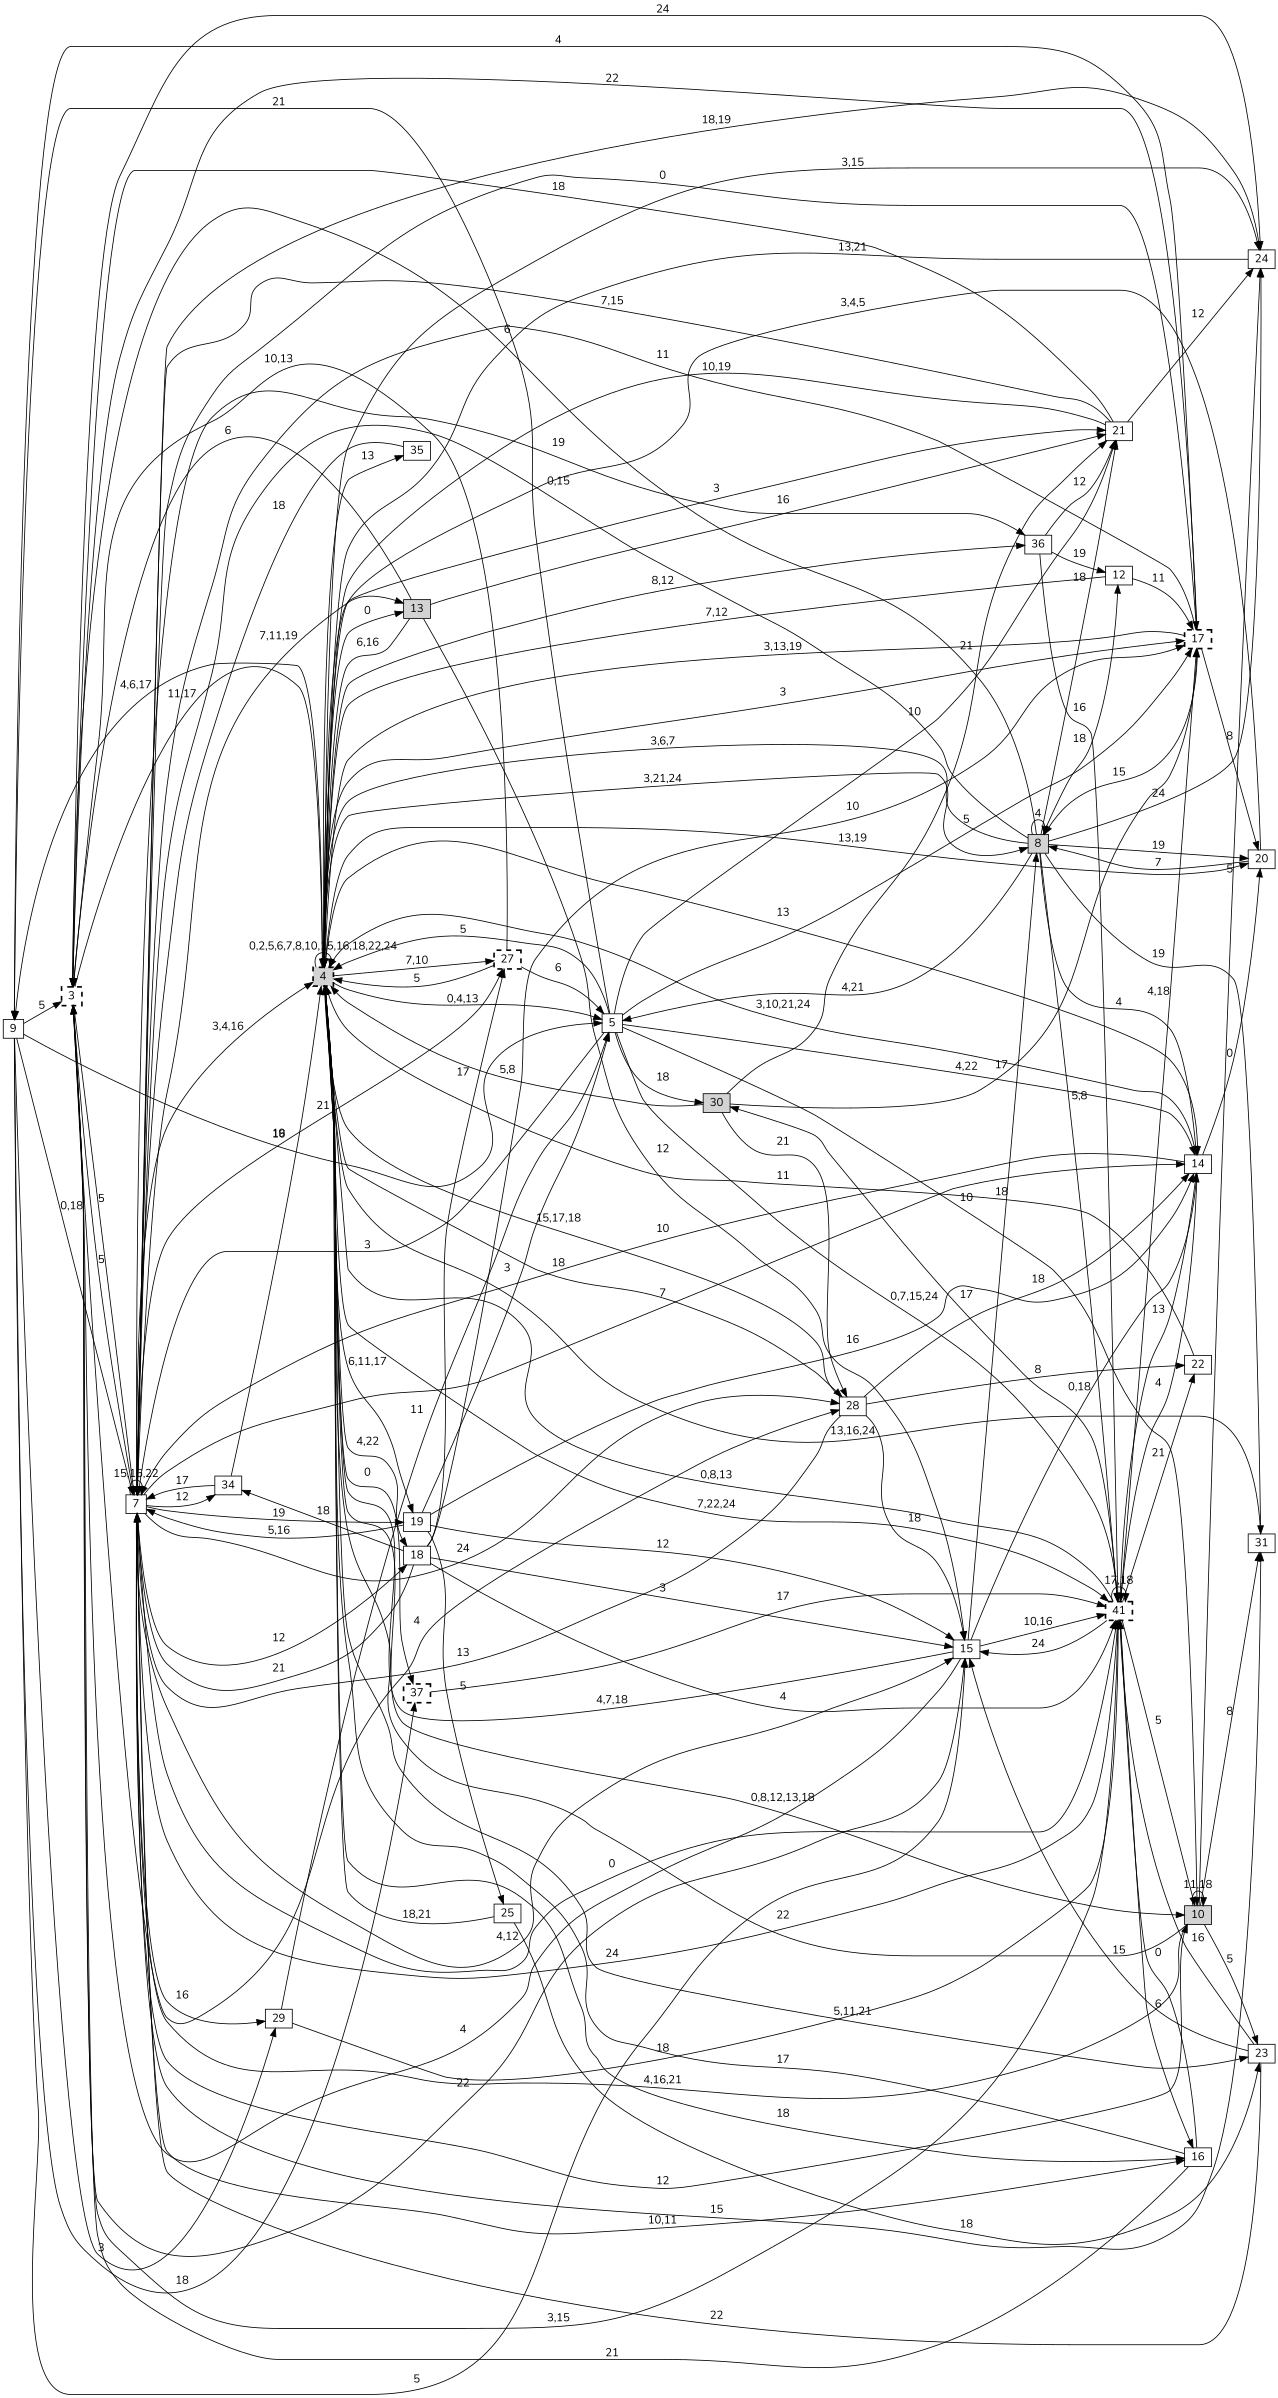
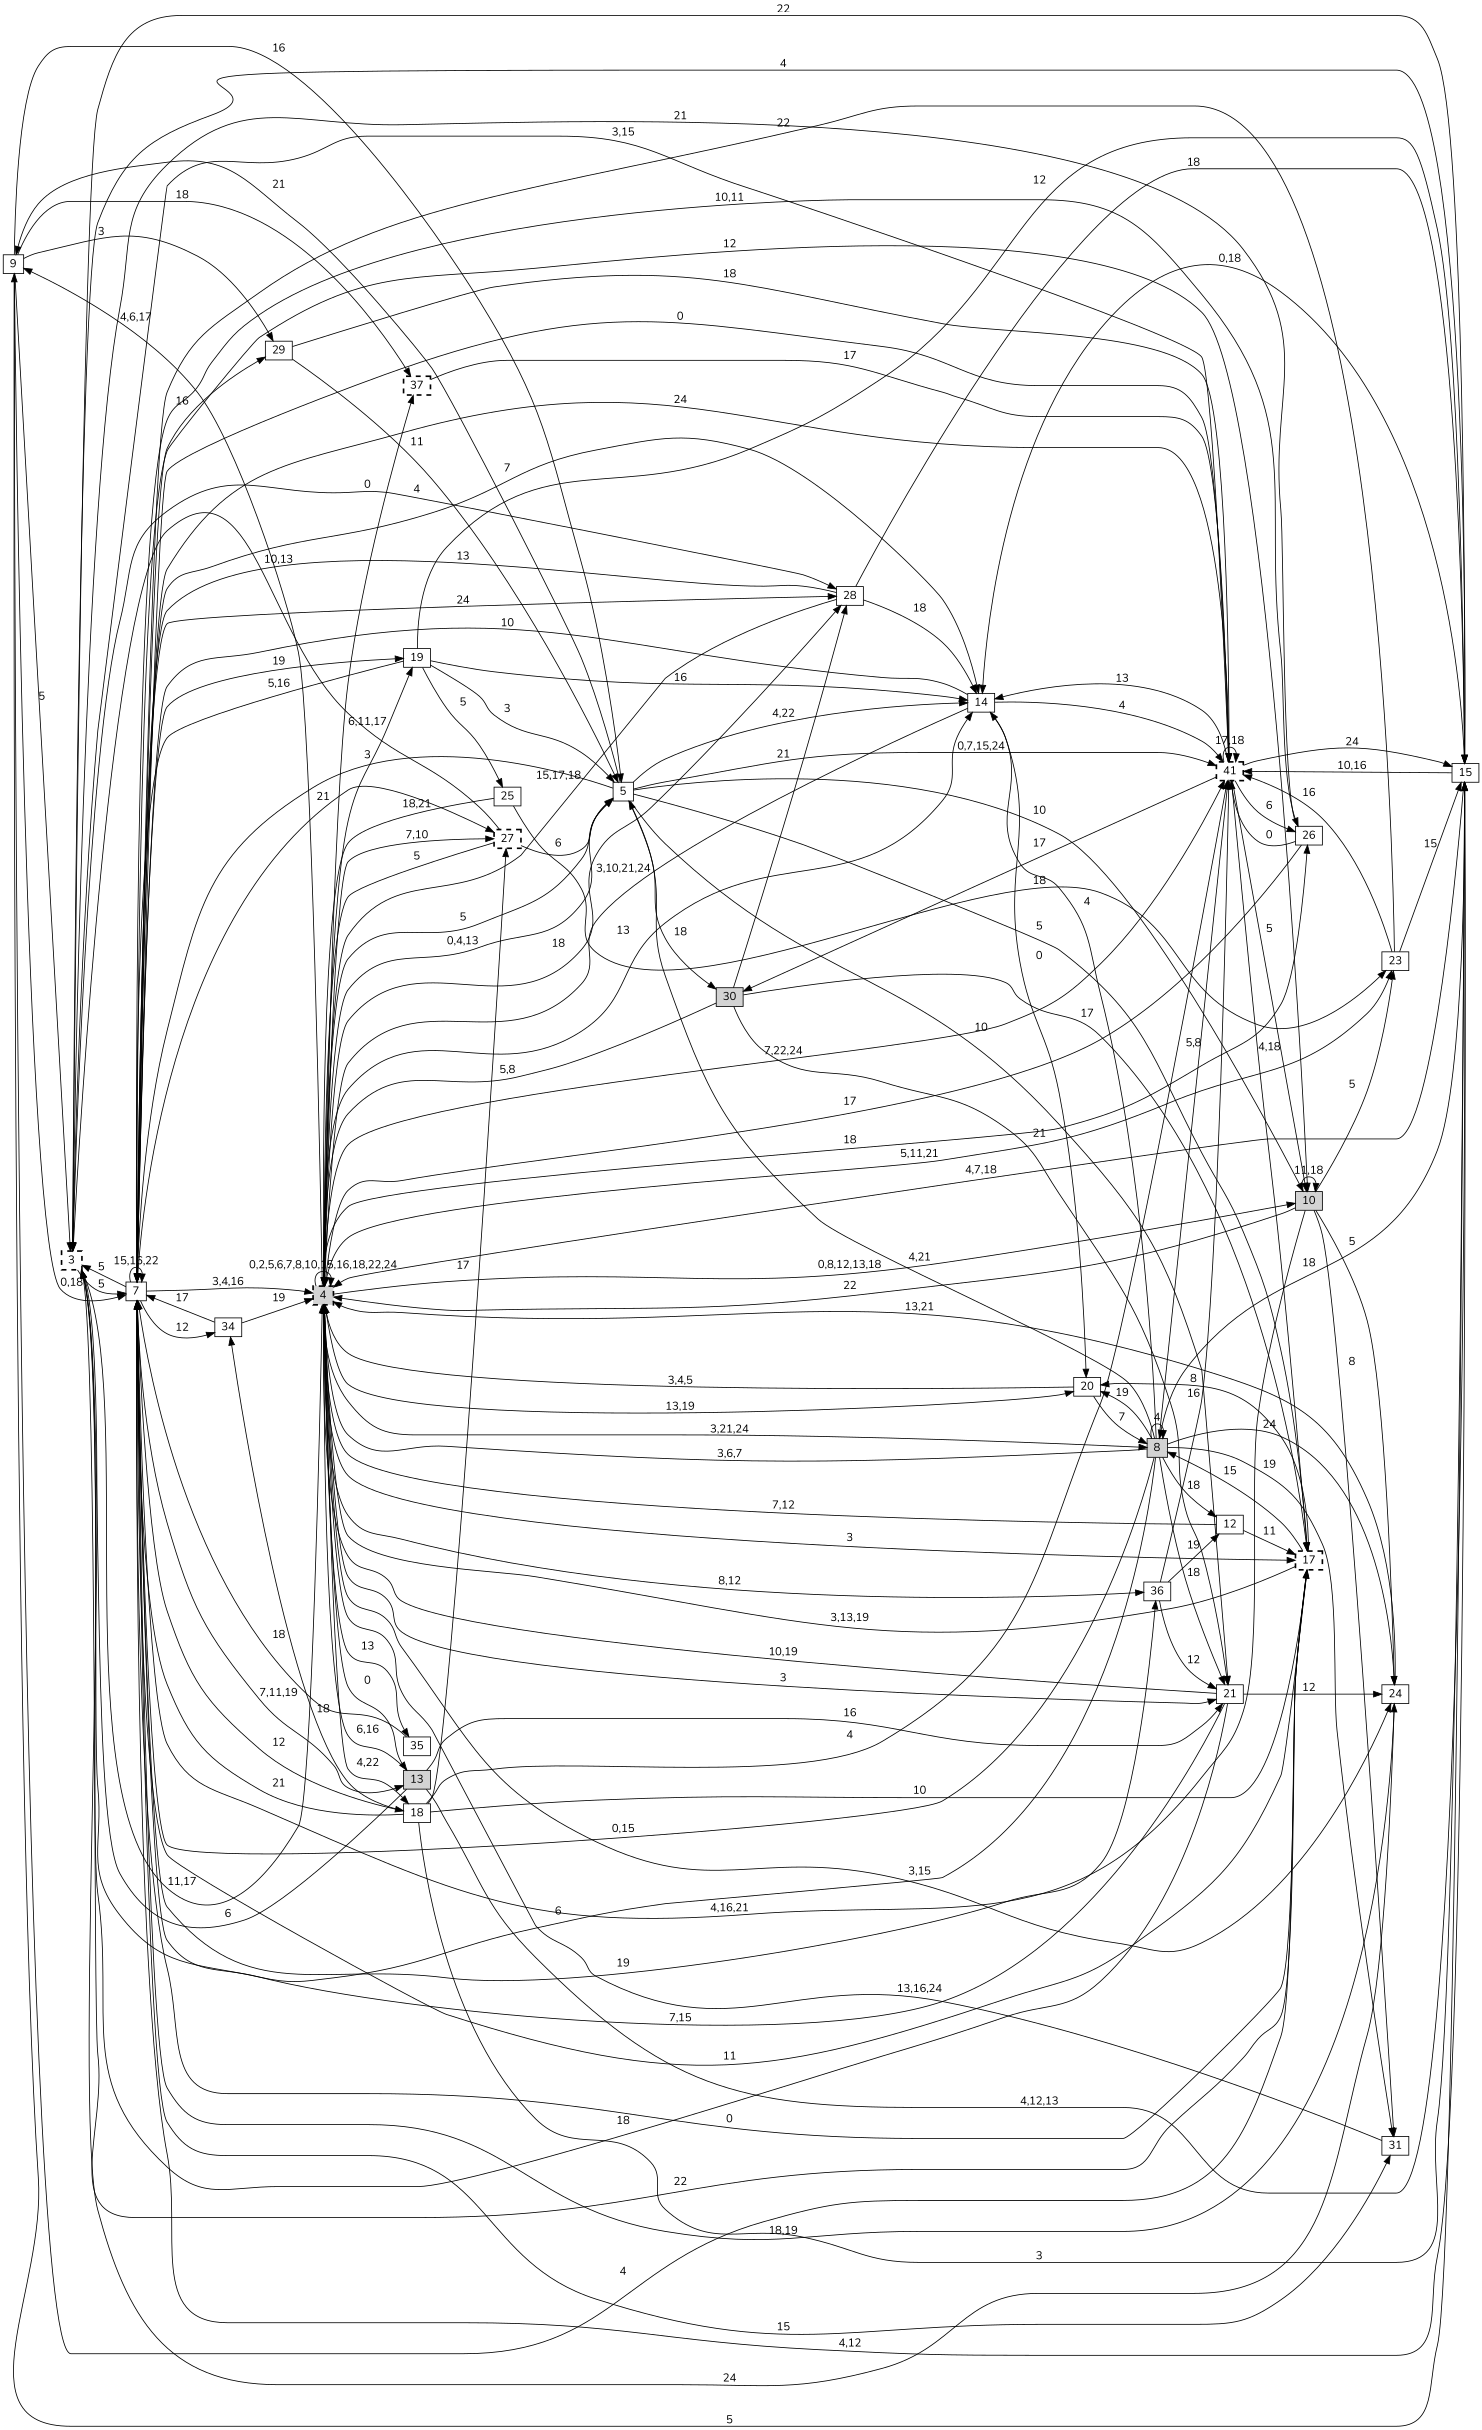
edge "13" -> "15": label "12" -> "4,12,13"
node "22": removed
edge "41" -> "4": removed, label "0,8,13"
node "16": label "16" -> "26"
